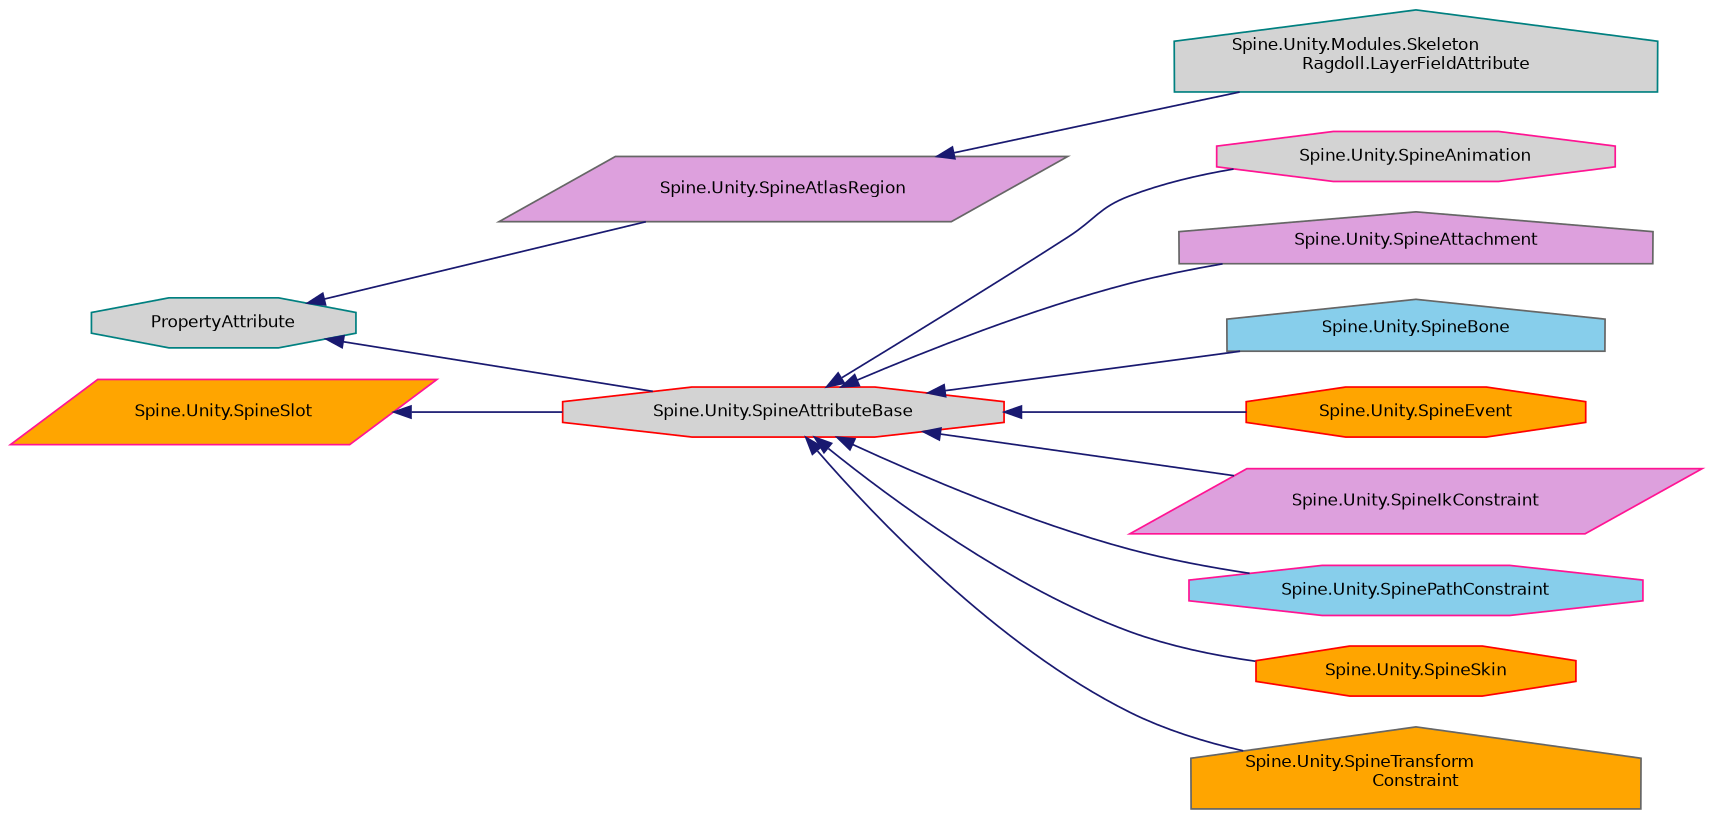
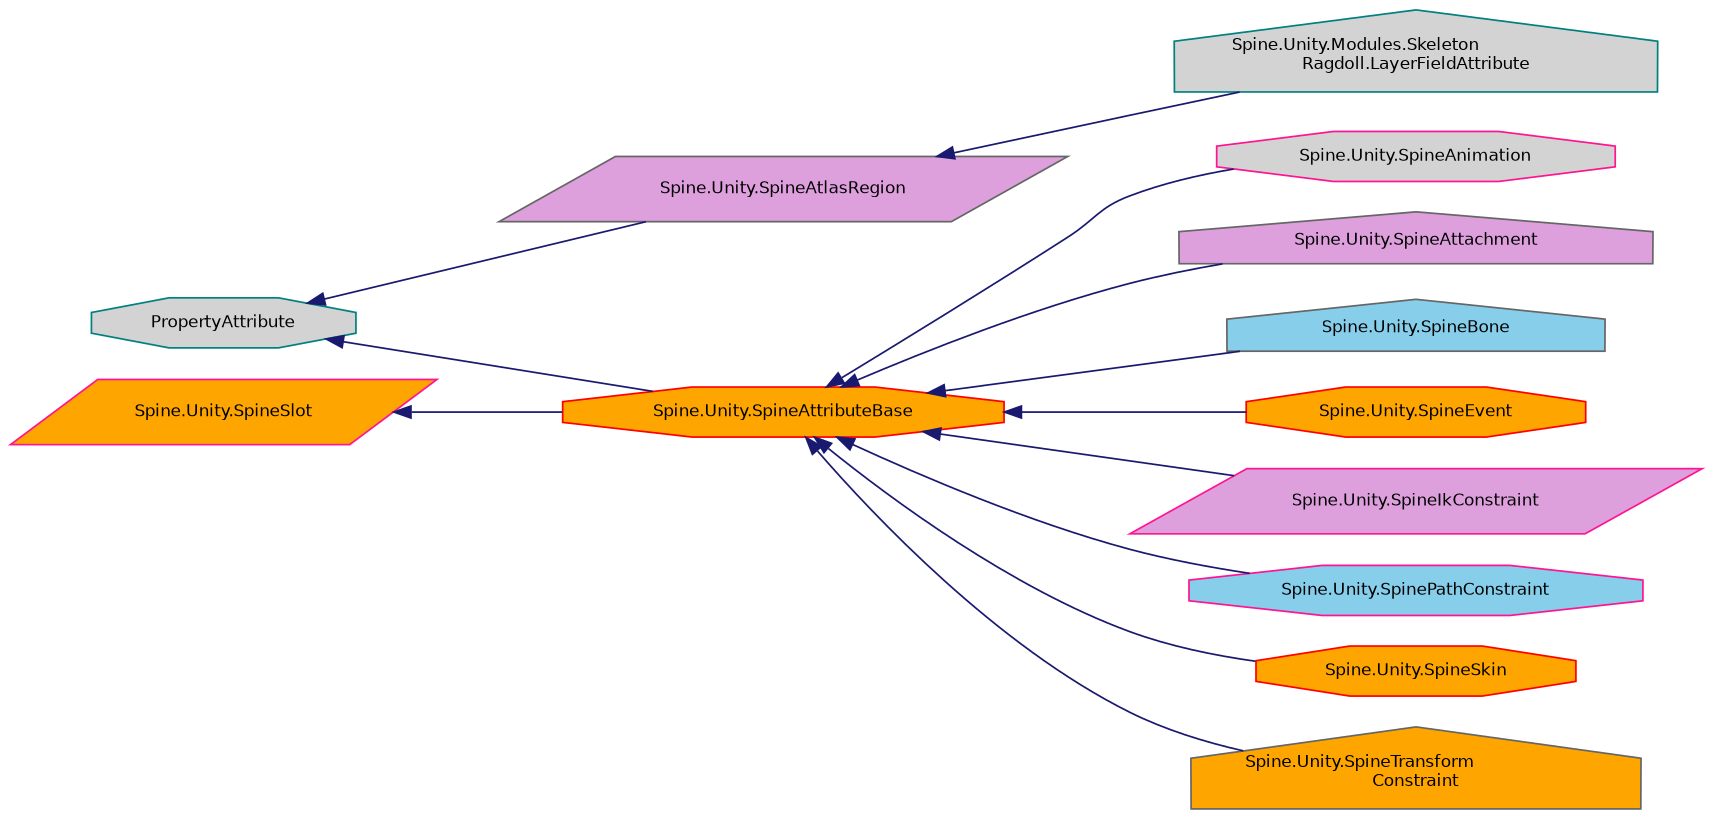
node "Spine.Unity.SpineAttributeBase": fillcolor lightgrey -> orange
